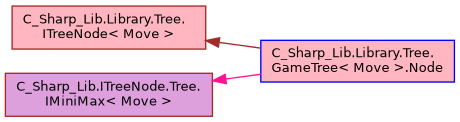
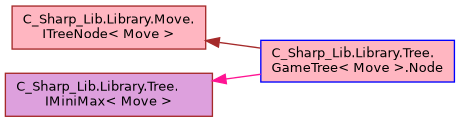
node "C_Sharp_Lib.Library.Tree. ITreeNode< Move >": label "C_Sharp_Lib.Library.Tree. ITreeNode< Move >" -> "C_Sharp_Lib.Library.Move. ITreeNode< Move >"
node "C_Sharp_Lib.ITreeNode.Tree. IMiniMax< Move >": label "C_Sharp_Lib.ITreeNode.Tree. IMiniMax< Move >" -> "C_Sharp_Lib.Library.Tree. IMiniMax< Move >"
